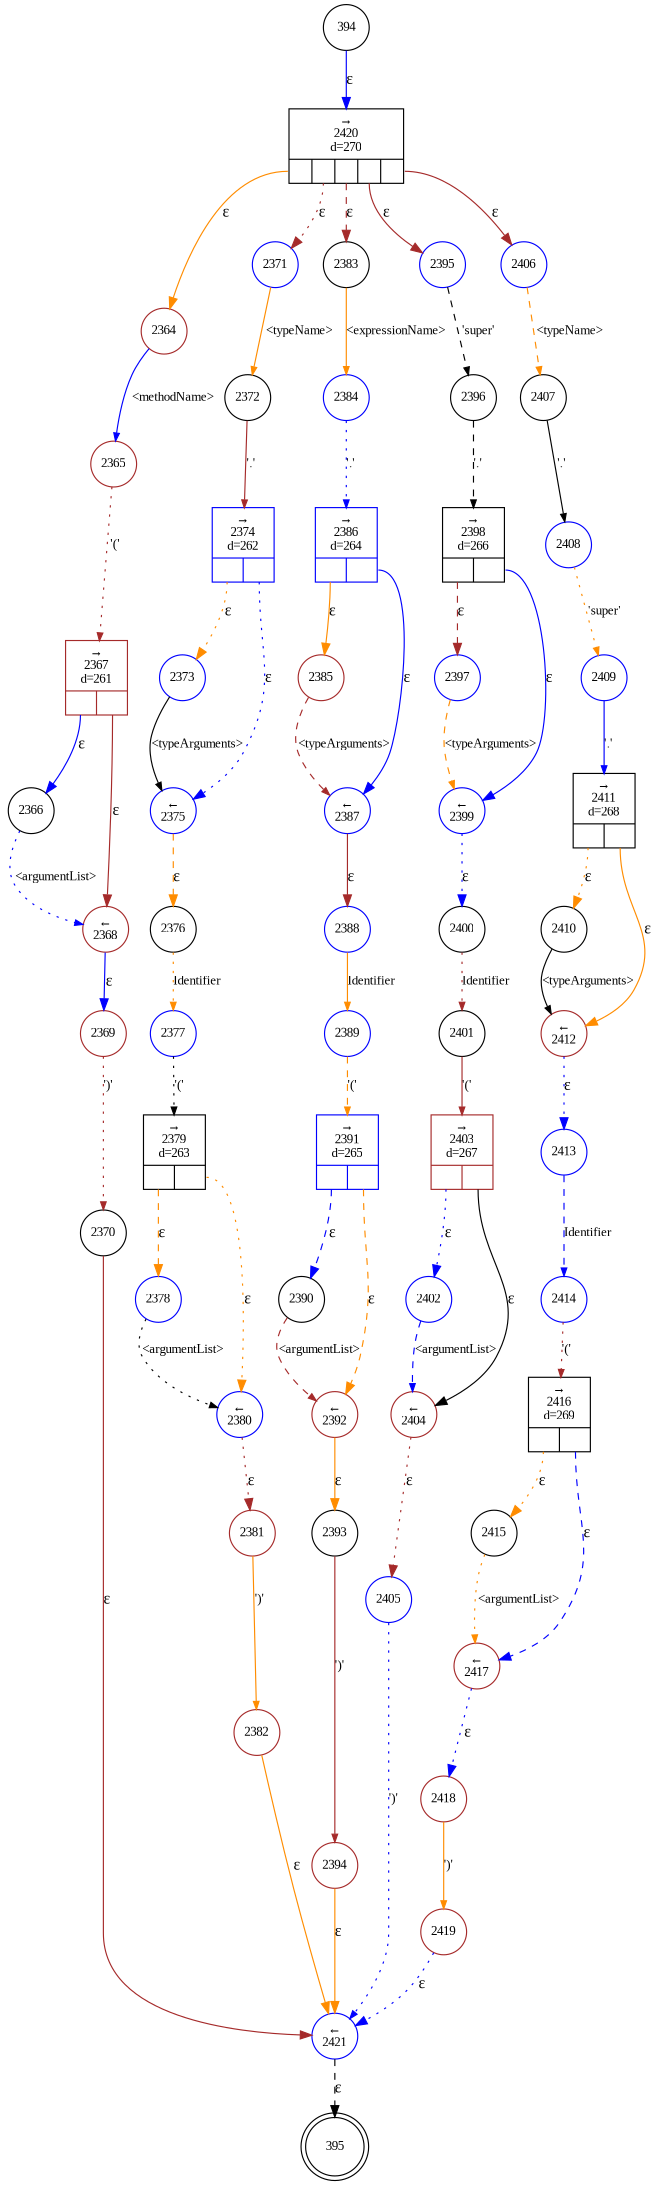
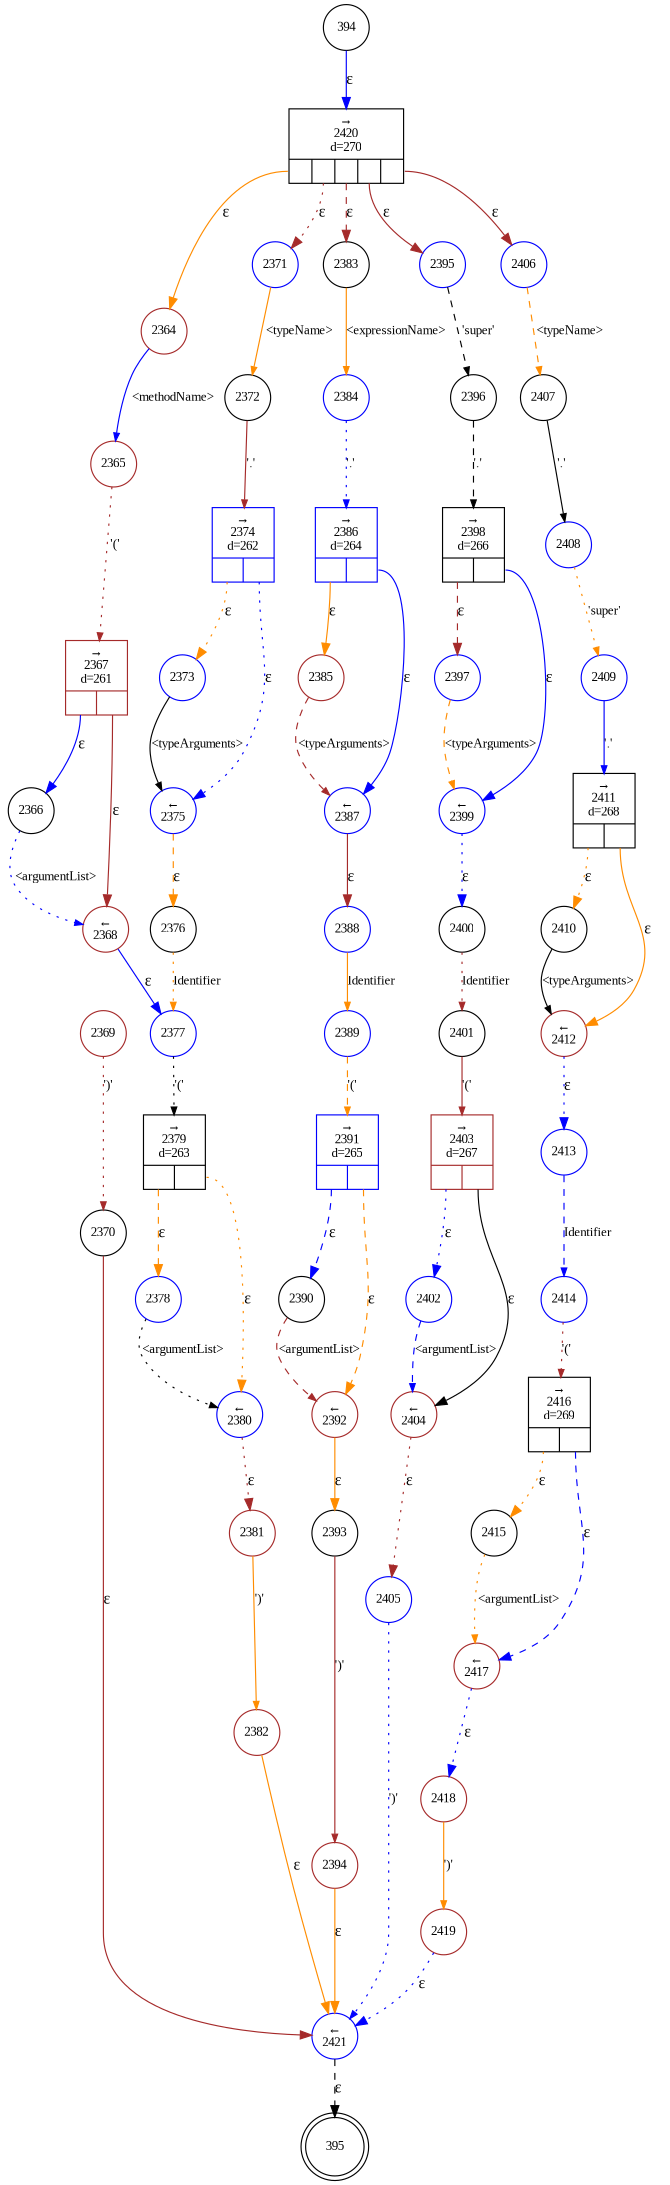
edge "← 2368" -> "2369": now "← 2368" -> "2377"
